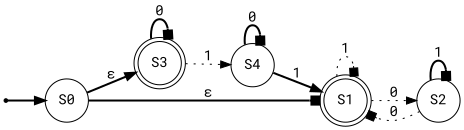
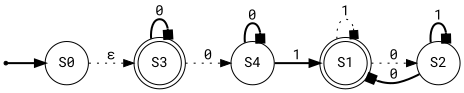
edge "S3" -> "S4": label "1" -> "0"
edge "S0" -> "S3": style bold -> dotted
edge "S0" -> "S1": removed, label "ε"
edge "S2" -> "S1": style dotted -> bold
